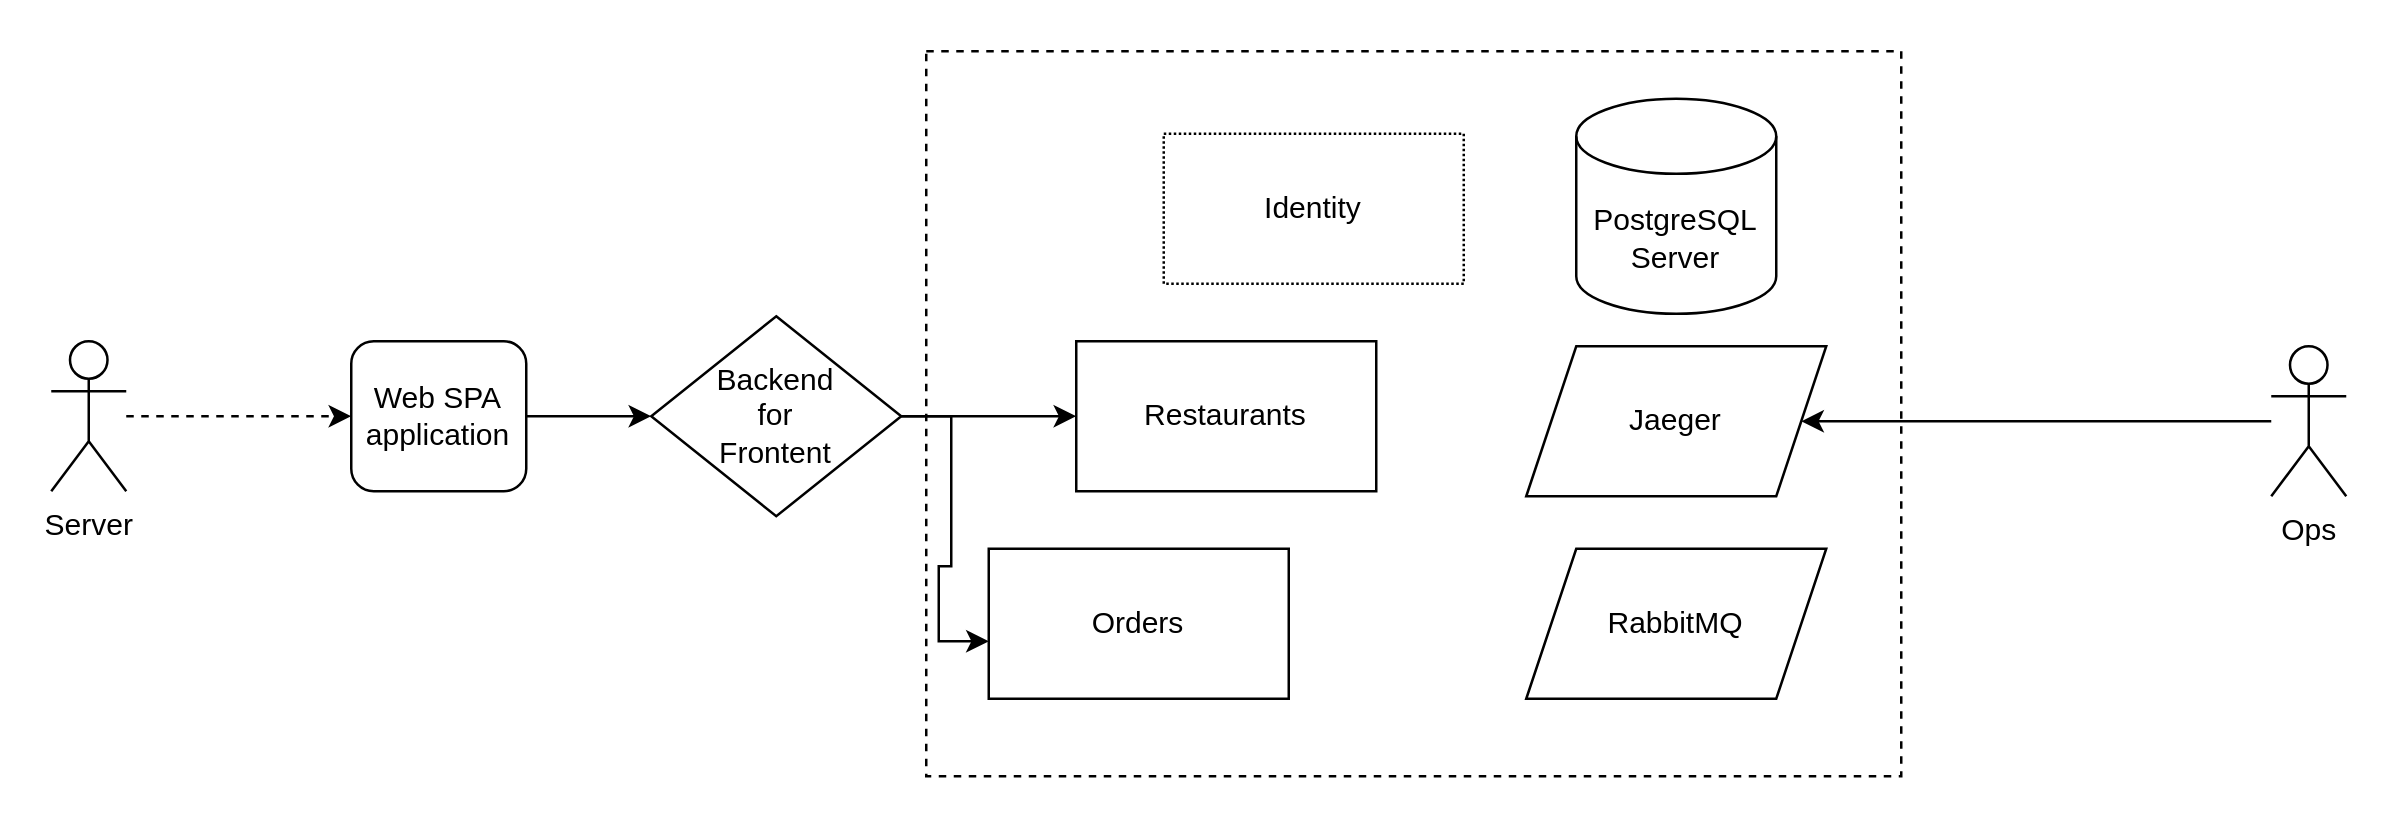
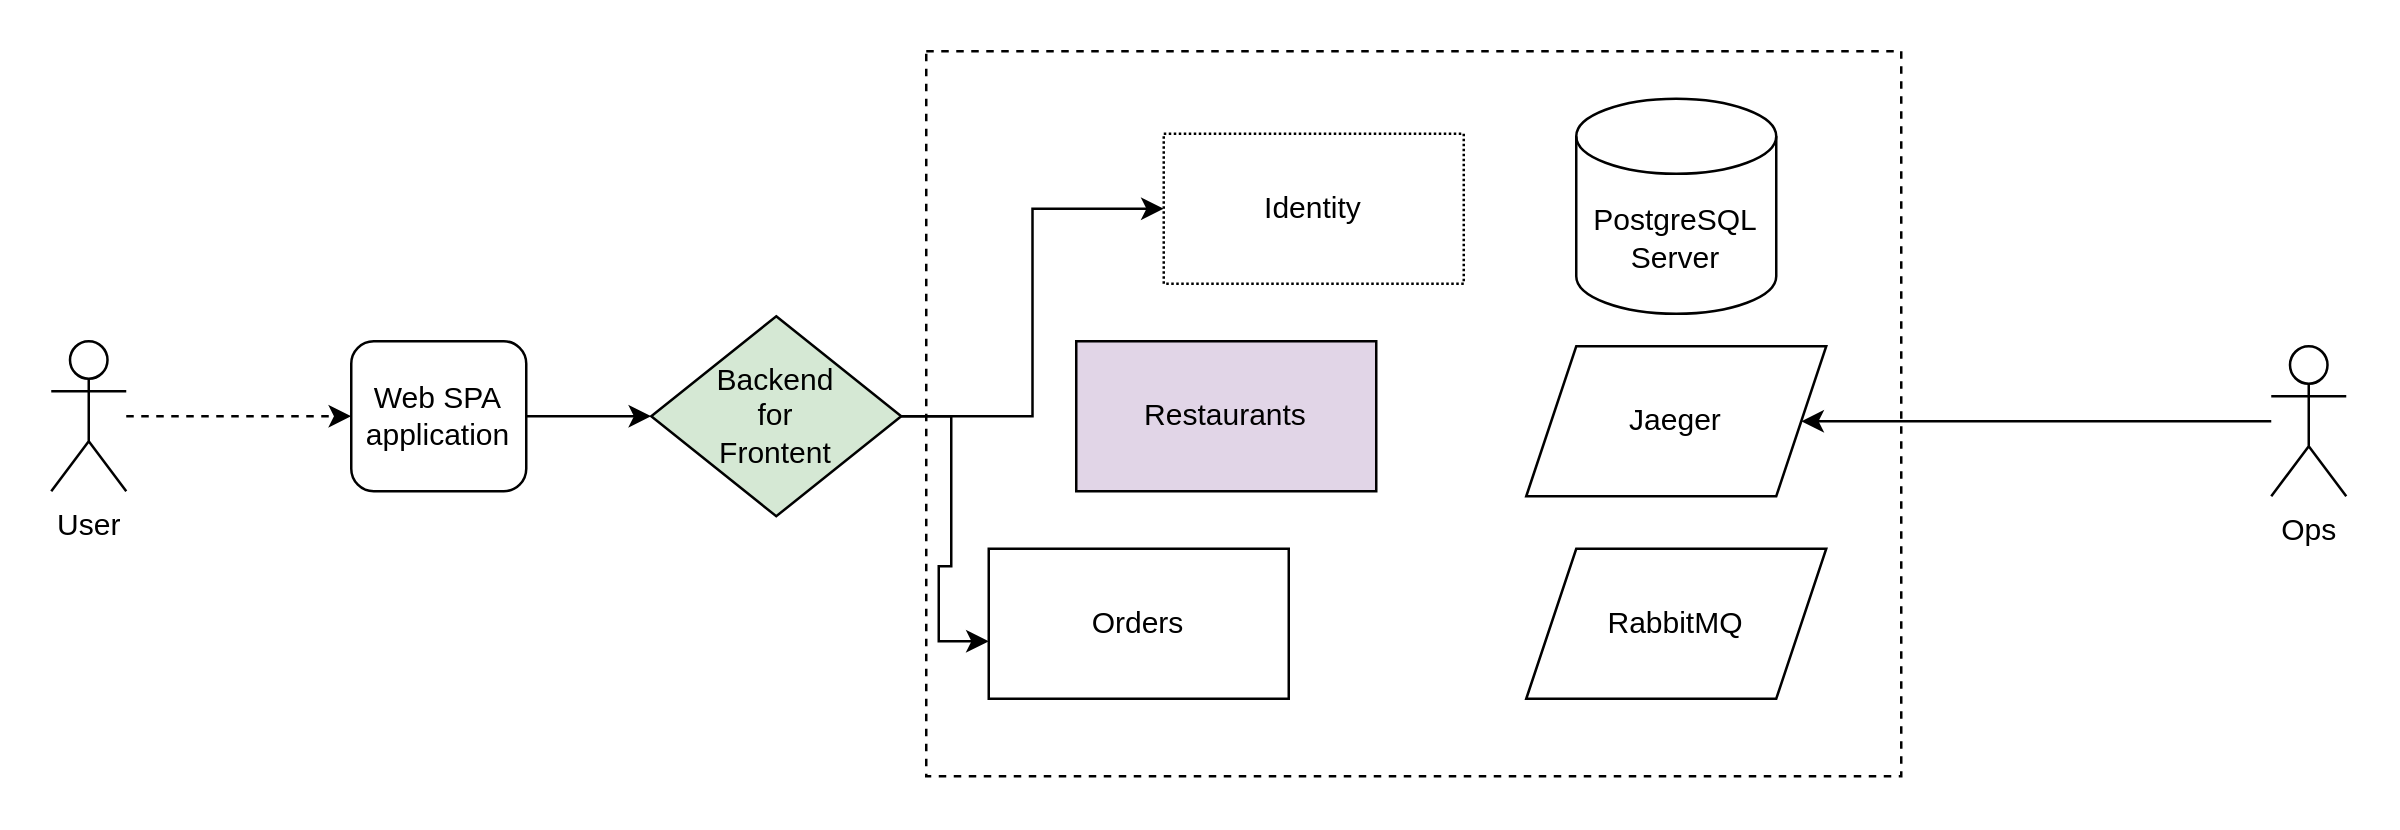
node "Backend for Frontent": fillcolor #ffffff -> #d5e8d4
edge "Backend for Frontent" -> "Restaurants": now "Backend for Frontent" -> "Identity"
node "Restaurants": fillcolor #ffffff -> #e1d5e7
node "Server": label "Server" -> "User"
